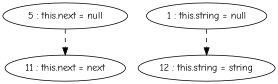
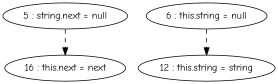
node "5 : this.next = null": label "5 : this.next = null" -> "5 : string.next = null"
node "1 : this.string = null": label "1 : this.string = null" -> "6 : this.string = null"
node "11 : this.next = next": label "11 : this.next = next" -> "16 : this.next = next"
